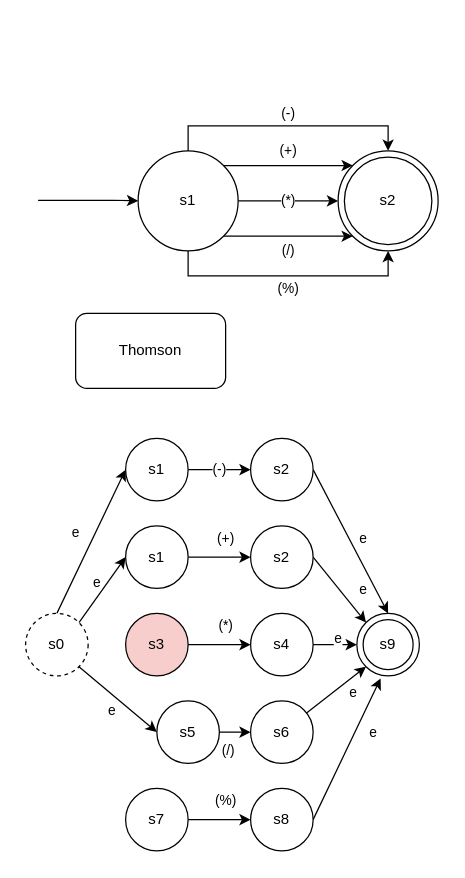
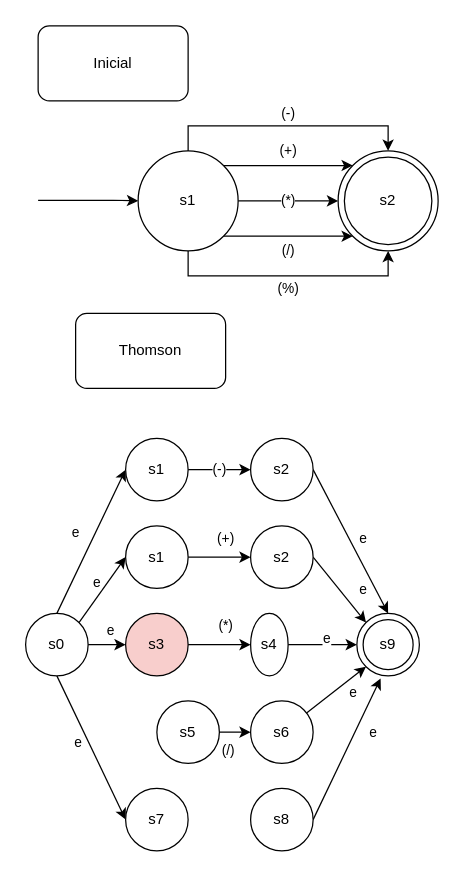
node "Inicial": added
node "s0": style dashed -> solid
edge "s0" -> "s3": added, label "e"
node "s4": size 63x63 -> 38x63
edge "s0" -> "s5": removed, label "e"
edge "s0" -> "s7": added, label "e"
edge "s7" -> "s8": removed, label "(%)"
